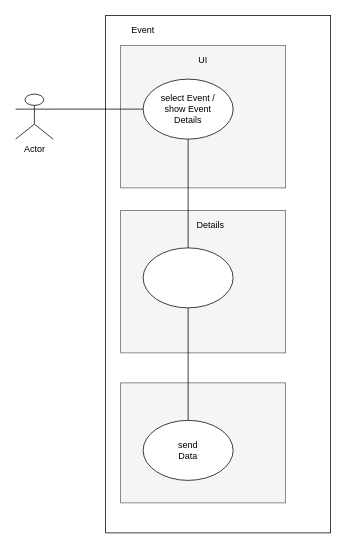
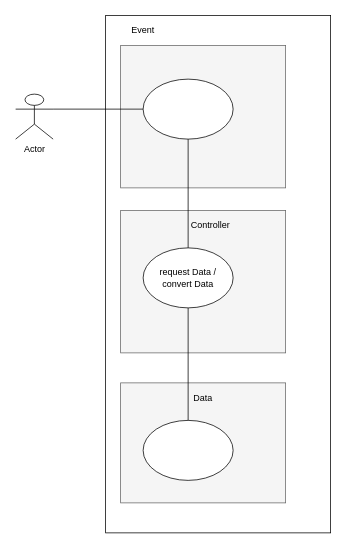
node "UI": removed
node "select Event / show Event Details": removed
node "Details": label "Details" -> "Controller"
node "request Data / convert Data": added
node "Data": added
node "send Data": removed
